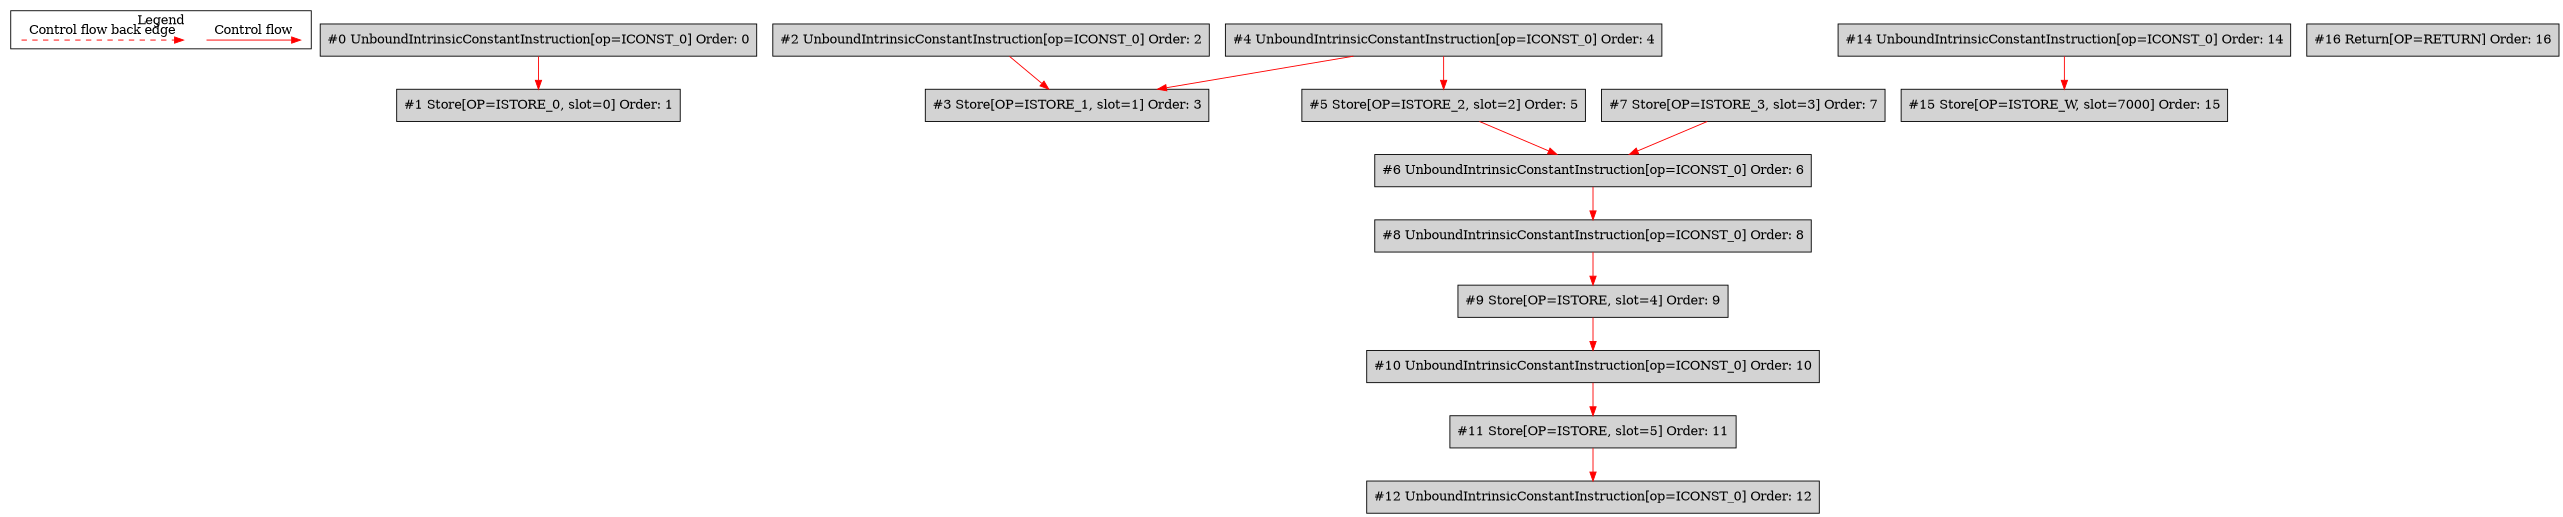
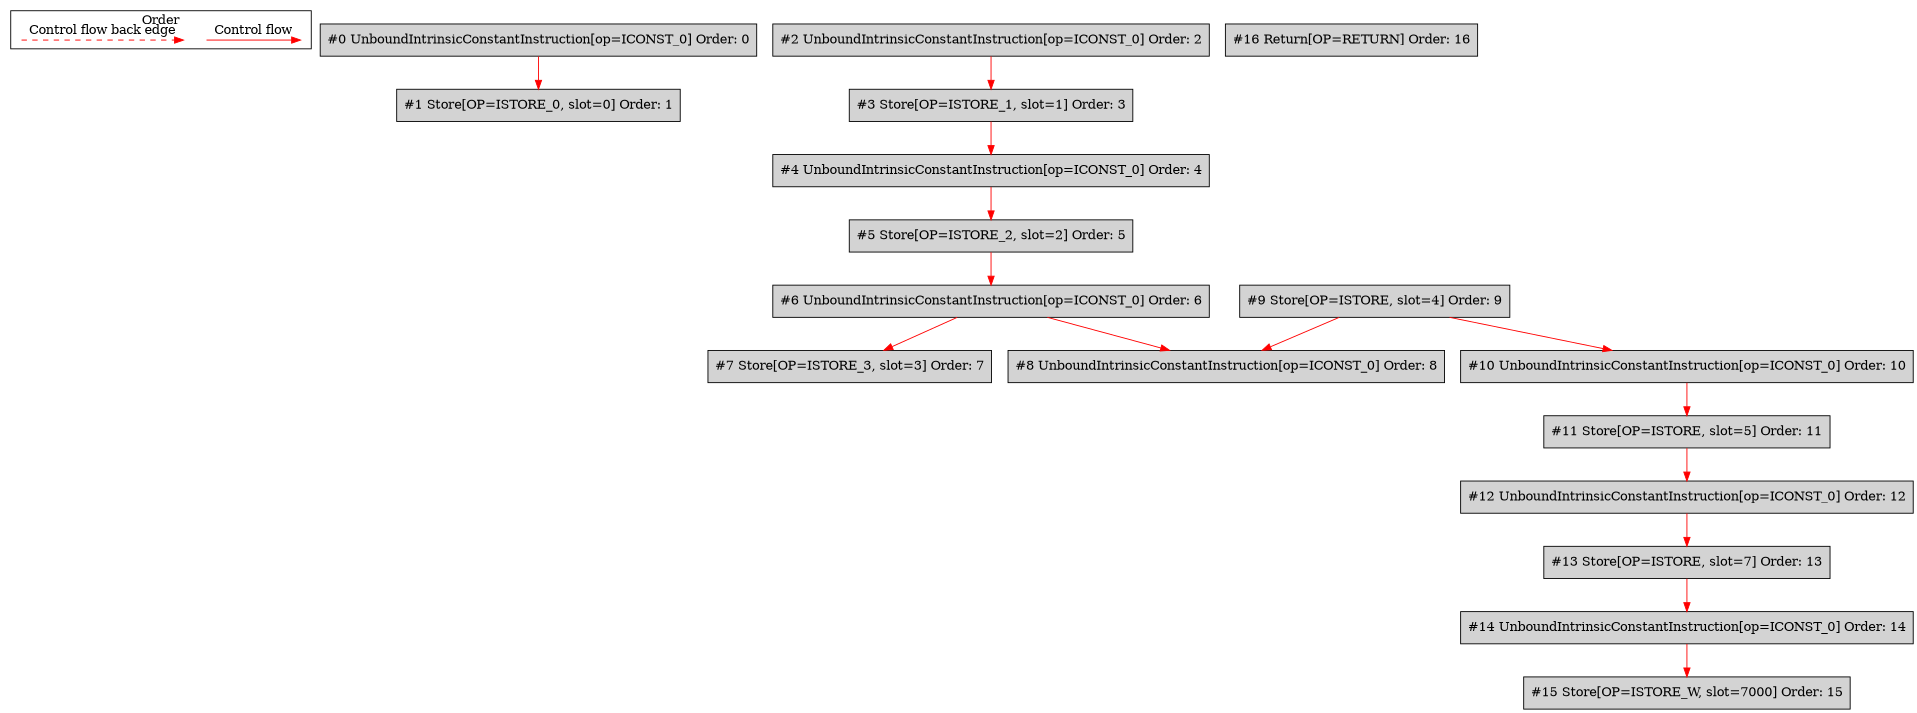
cluster "Legend": label "Legend" -> "Order"
edge "#4 UnboundIntrinsicConstantInstruction[op=ICONST_0] Order: 4" -> "#3 Store[OP=ISTORE_1, slot=1] Order: 3": reversed
edge "#7 Store[OP=ISTORE_3, slot=3] Order: 7" -> "#6 UnboundIntrinsicConstantInstruction[op=ICONST_0] Order: 6": reversed
edge "#8 UnboundIntrinsicConstantInstruction[op=ICONST_0] Order: 8" -> "#9 Store[OP=ISTORE, slot=4] Order: 9": reversed
node "#13 Store[OP=ISTORE, slot=7] Order: 13": added
